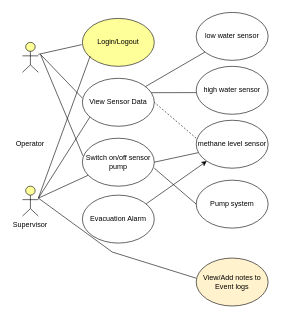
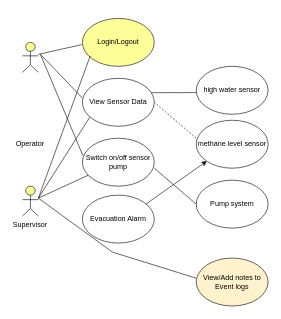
node "low water sensor": removed
edge "low water sensor" -- "View Sensor Data": removed
edge "methane level sensor" -- "Switch on/off sensor pump": removed
